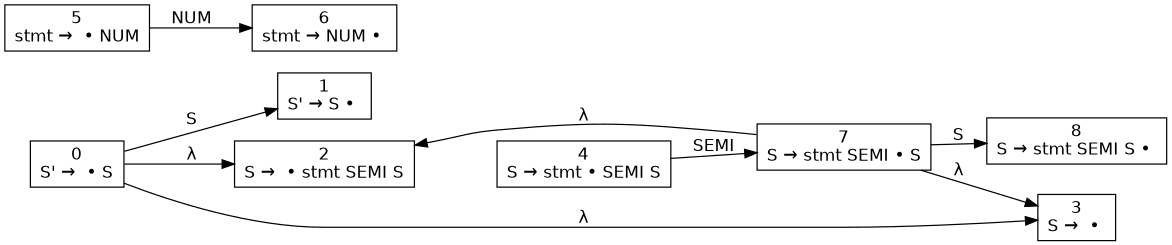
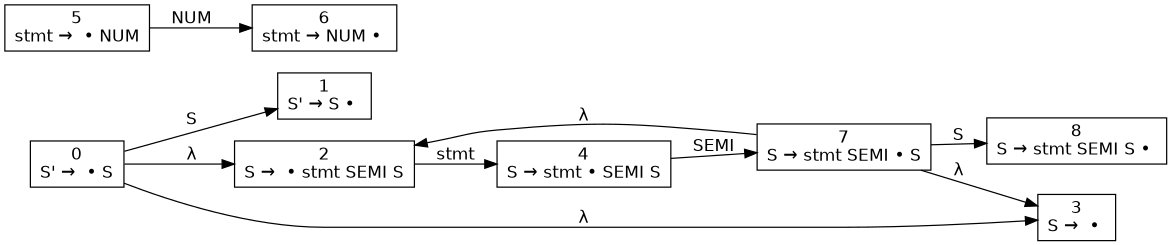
edge "2" -> "4": added, label "stmt"
